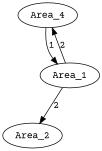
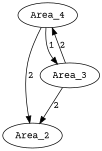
edge "Area_4" -> "Area_2": added, label "2"
node "Area_1": label "Area_1" -> "Area_3"
